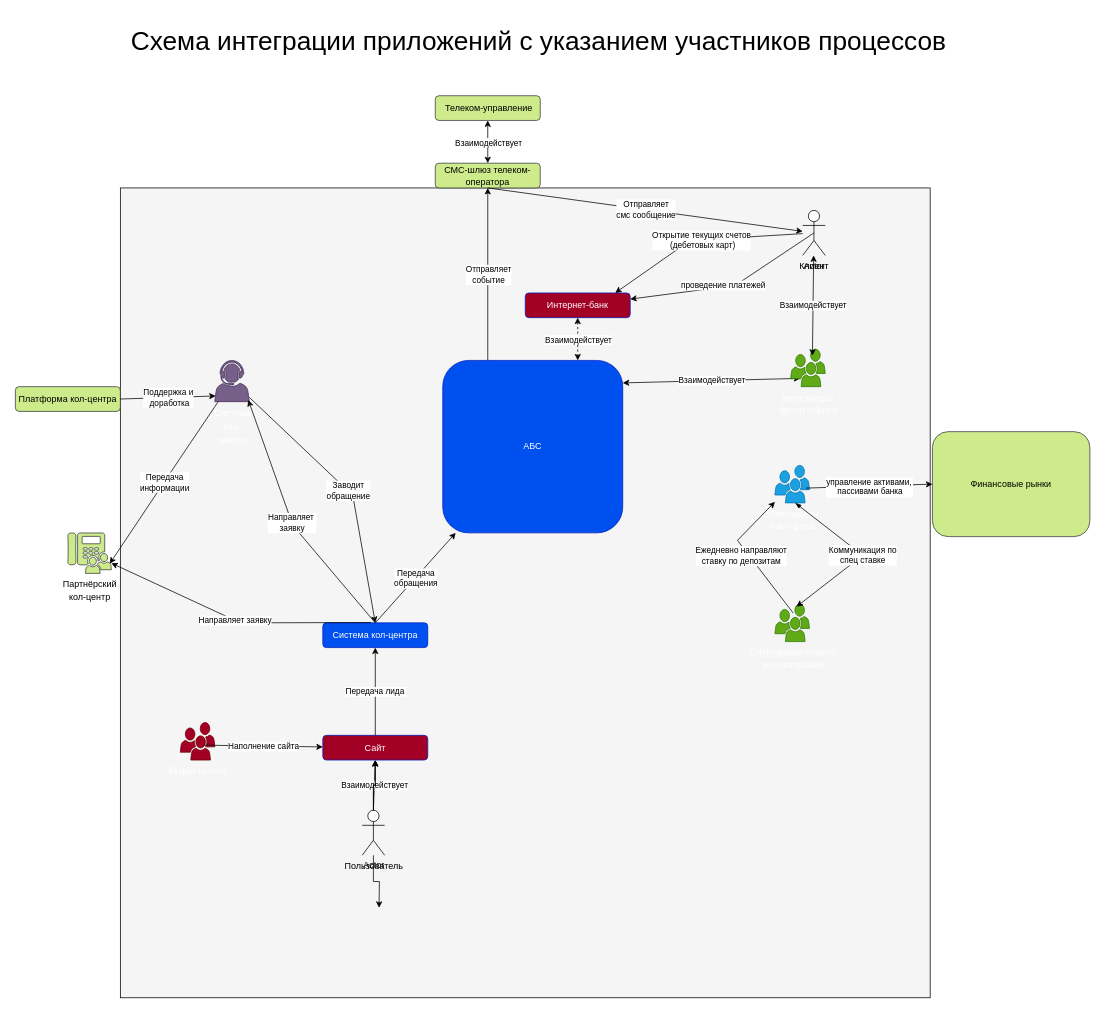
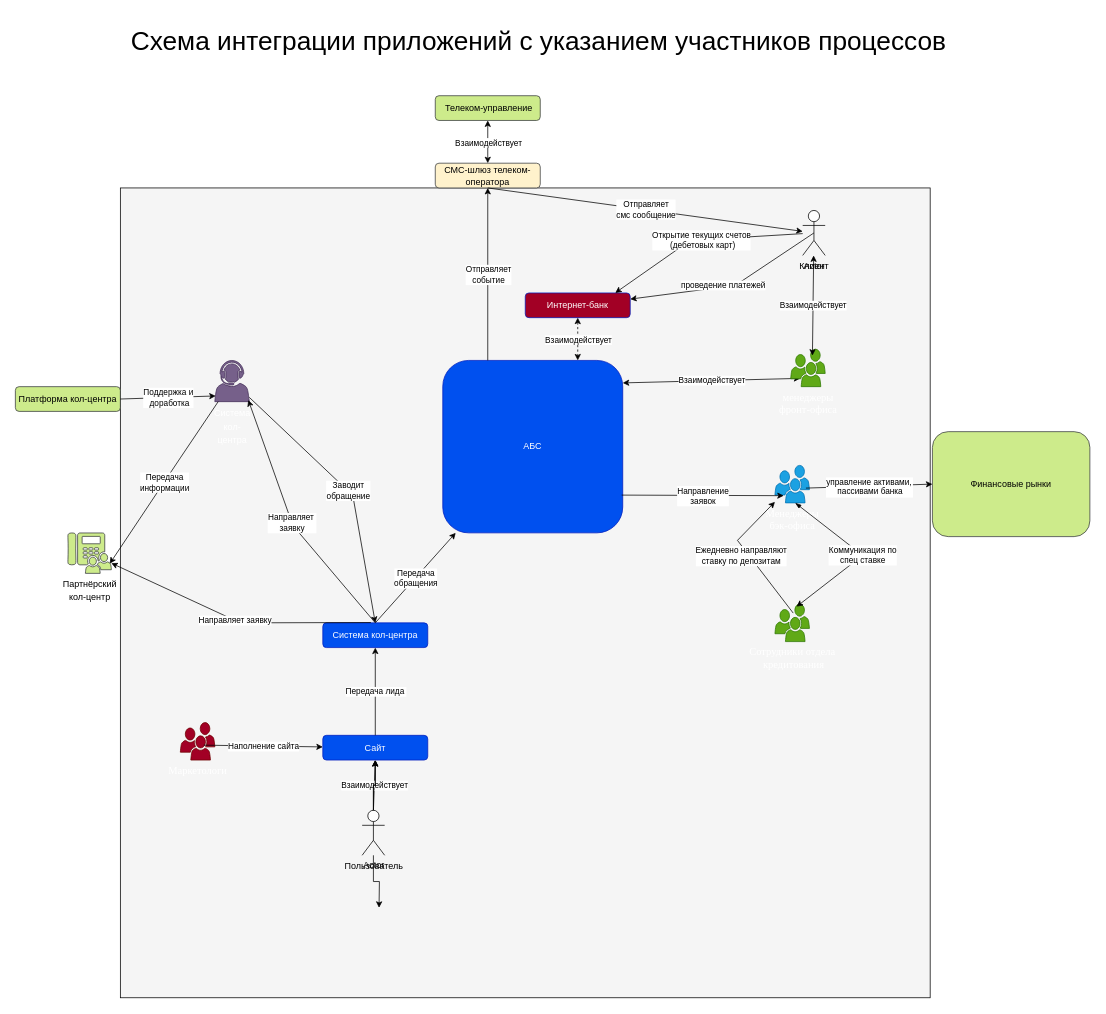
node "СМС-шлюз телеком-оператора": fillcolor #cdeb8b -> #fff2cc
edge "АБС" -> "Менеджеры бэк-офиса": added, label "Направление заявок"
node "Сайт": fillcolor #a20025 -> #0050ef
